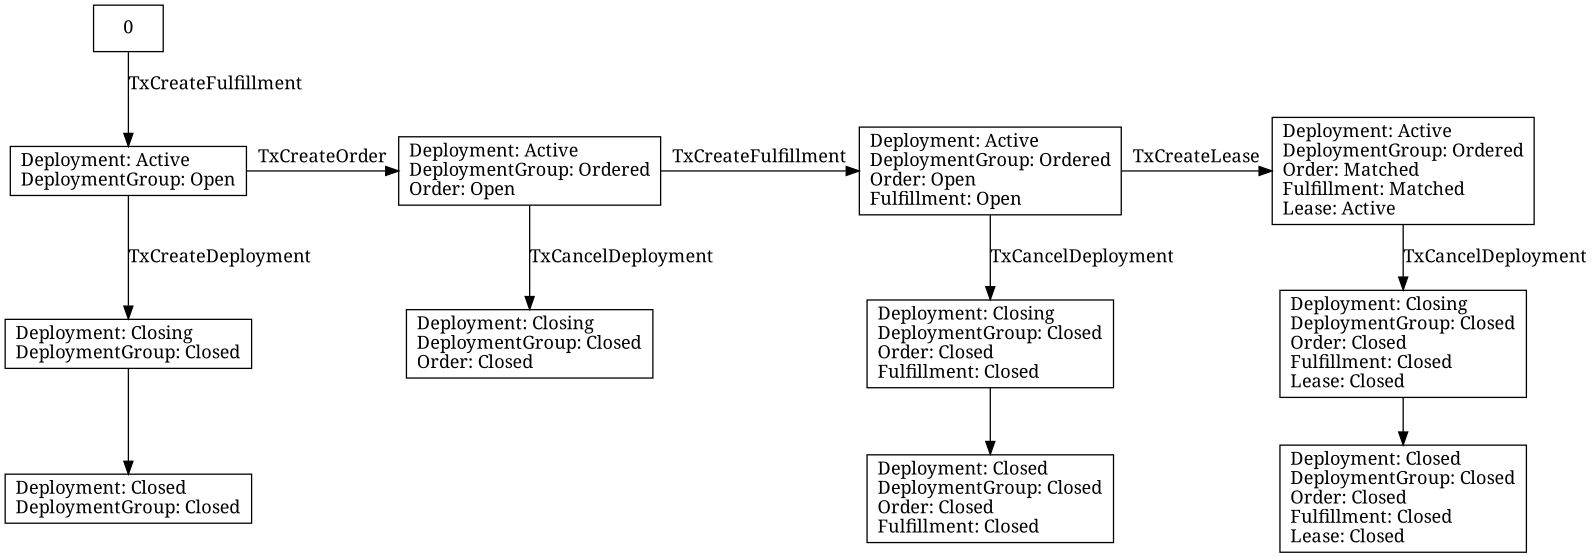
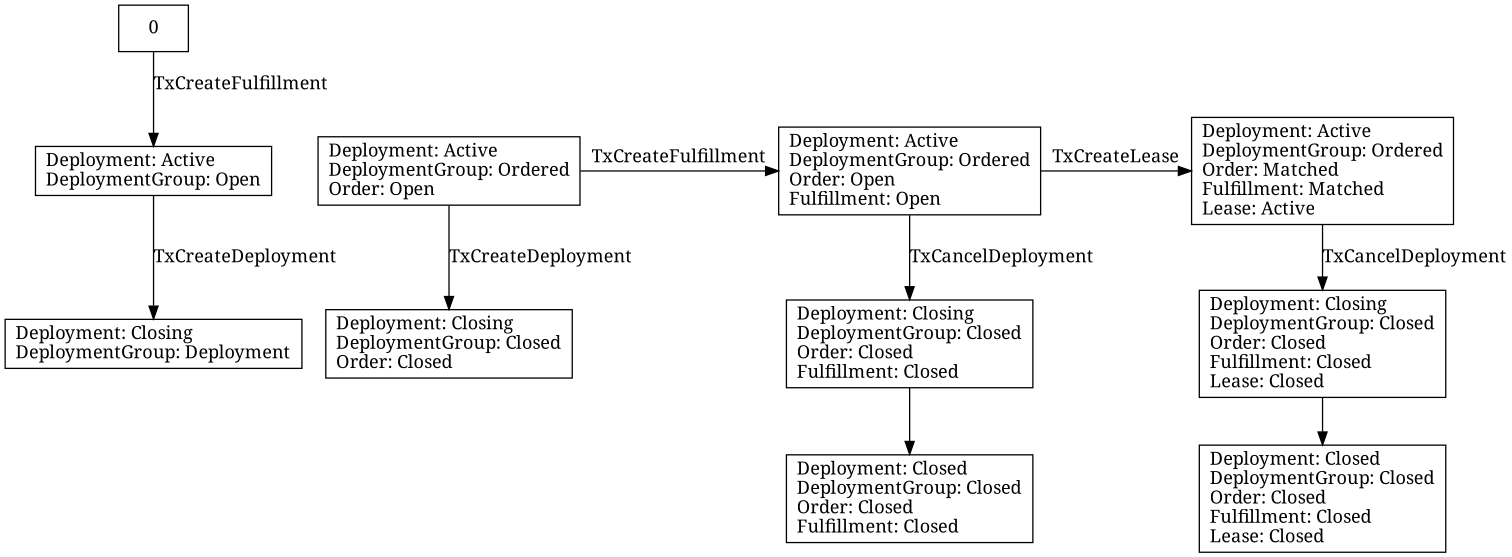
edge "Deployment: Active DeploymentGroup: Open" -> "Deployment: Active DeploymentGroup: Ordered Order: Open": removed, label "TxCreateOrder"
edge "Deployment: Active DeploymentGroup: Ordered Order: Open" -> "Deployment: Closing DeploymentGroup: Closed Order: Closed": label "TxCancelDeployment" -> "TxCreateDeployment"
node "Deployment: Closing DeploymentGroup: Closed": label "Deployment: Closing DeploymentGroup: Closed" -> "Deployment: Closing DeploymentGroup: Deployment"
node "Deployment: Closed DeploymentGroup: Closed": removed
